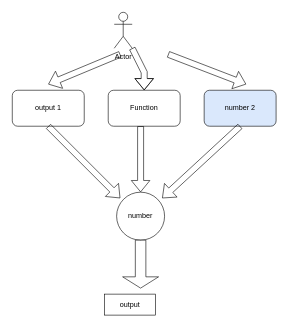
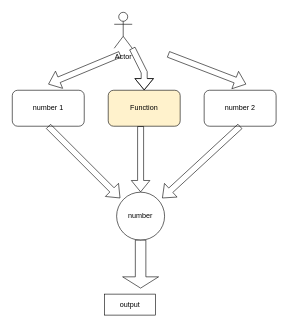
node "output 1": label "output 1" -> "number 1"
node "Function": fillcolor #ffffff -> #fff2cc
node "number 2": fillcolor #dae8fc -> #ffffff
